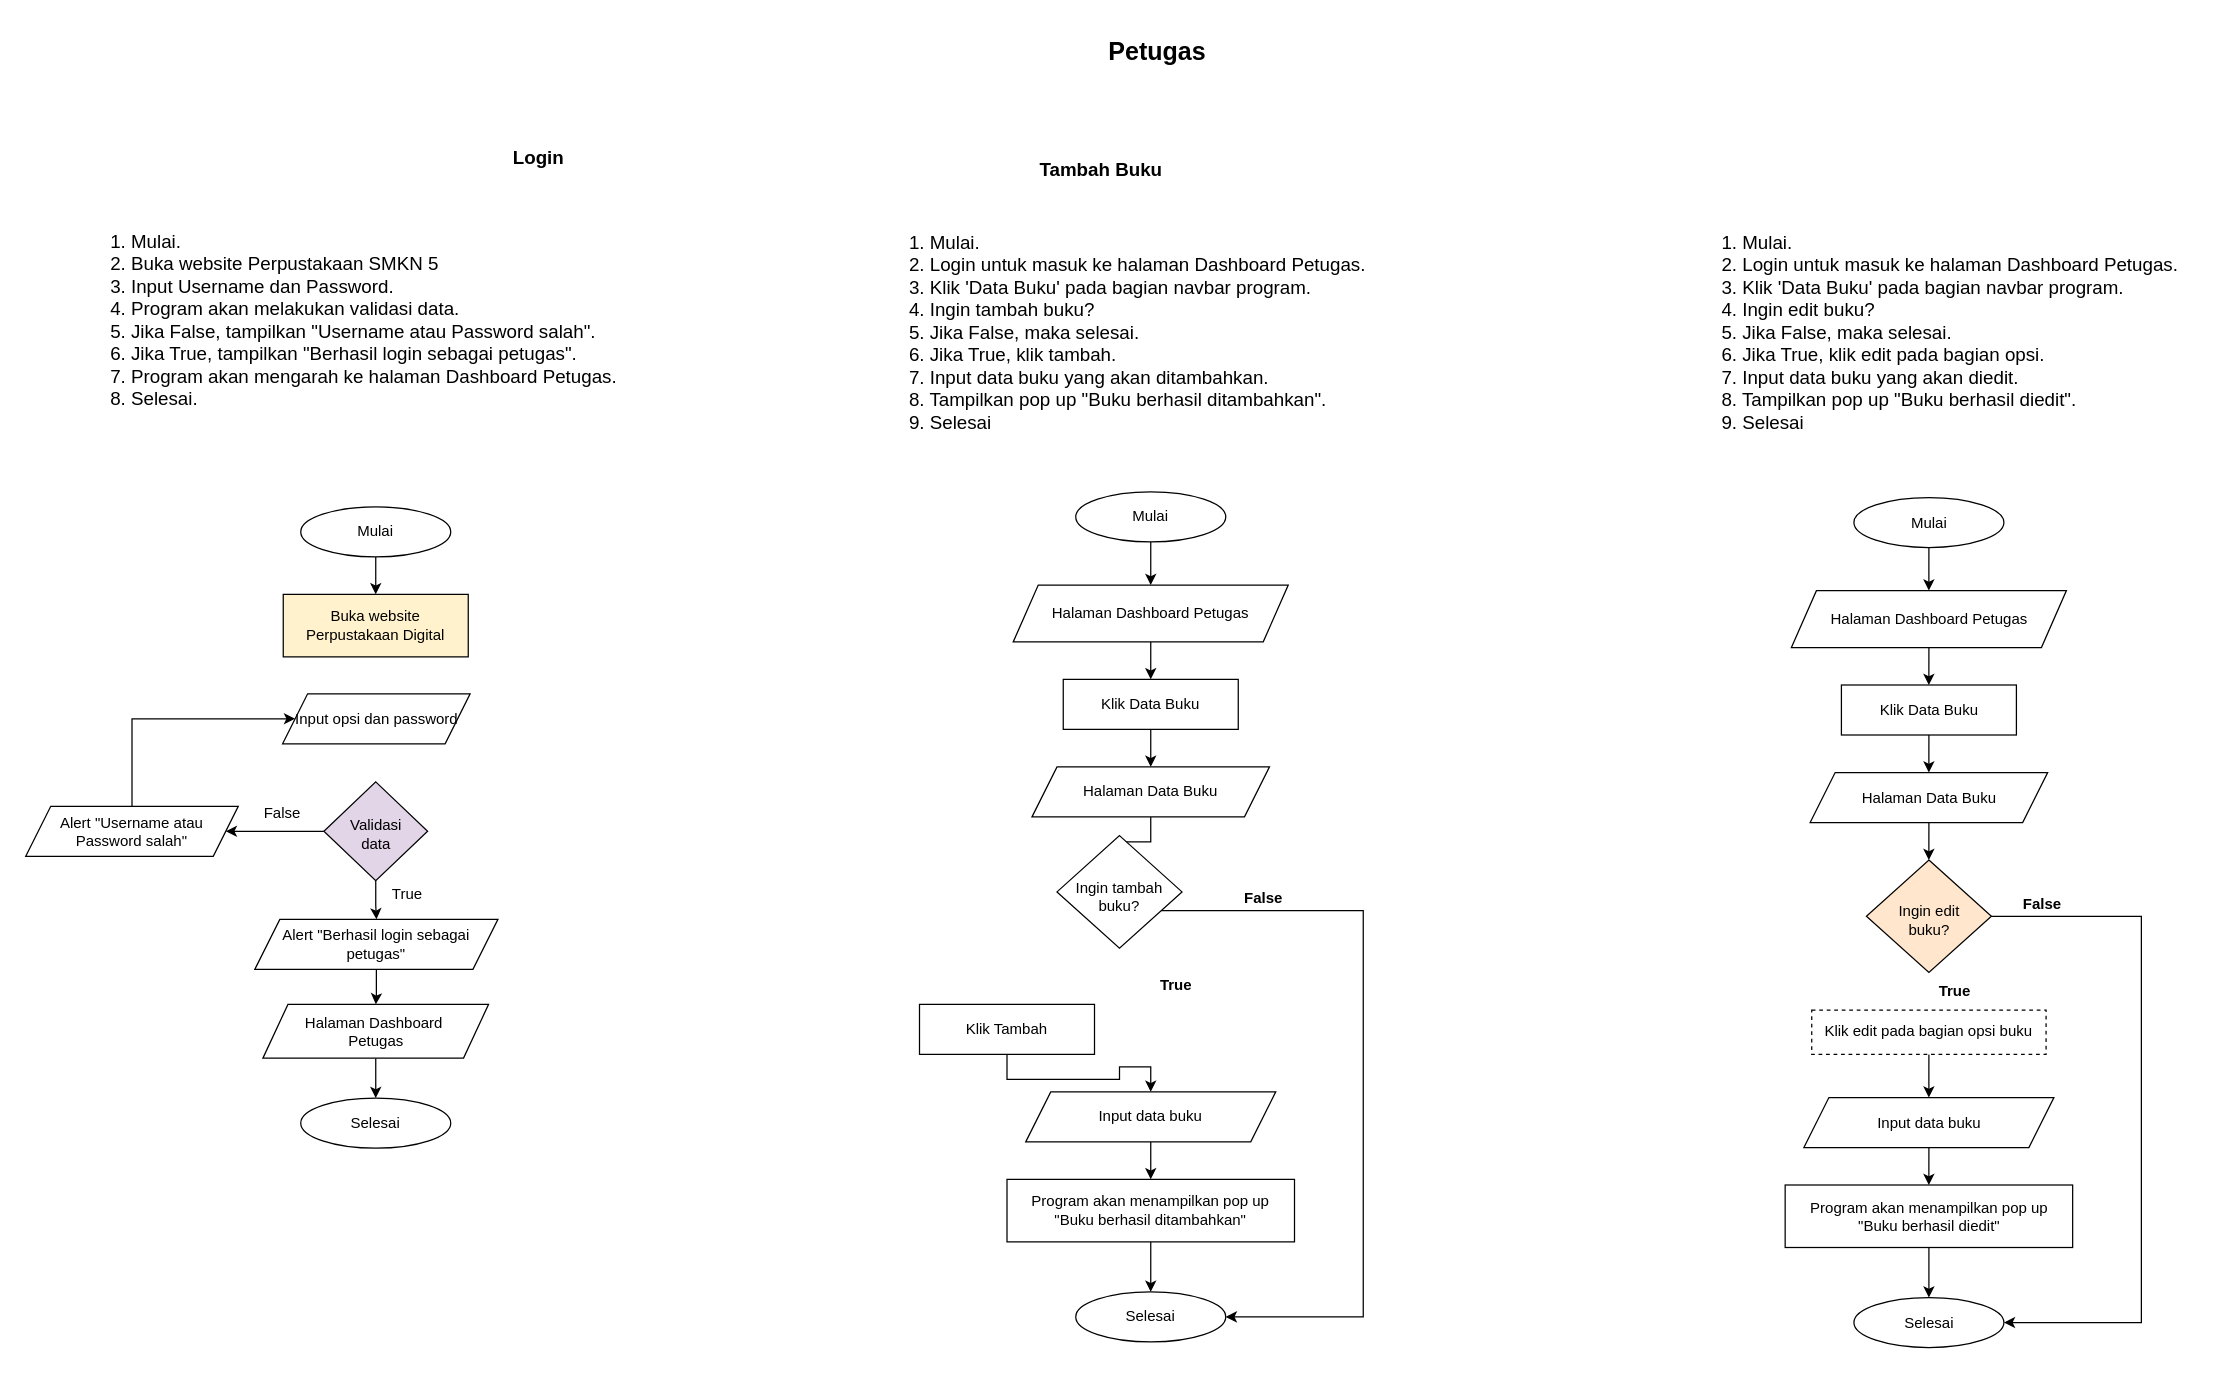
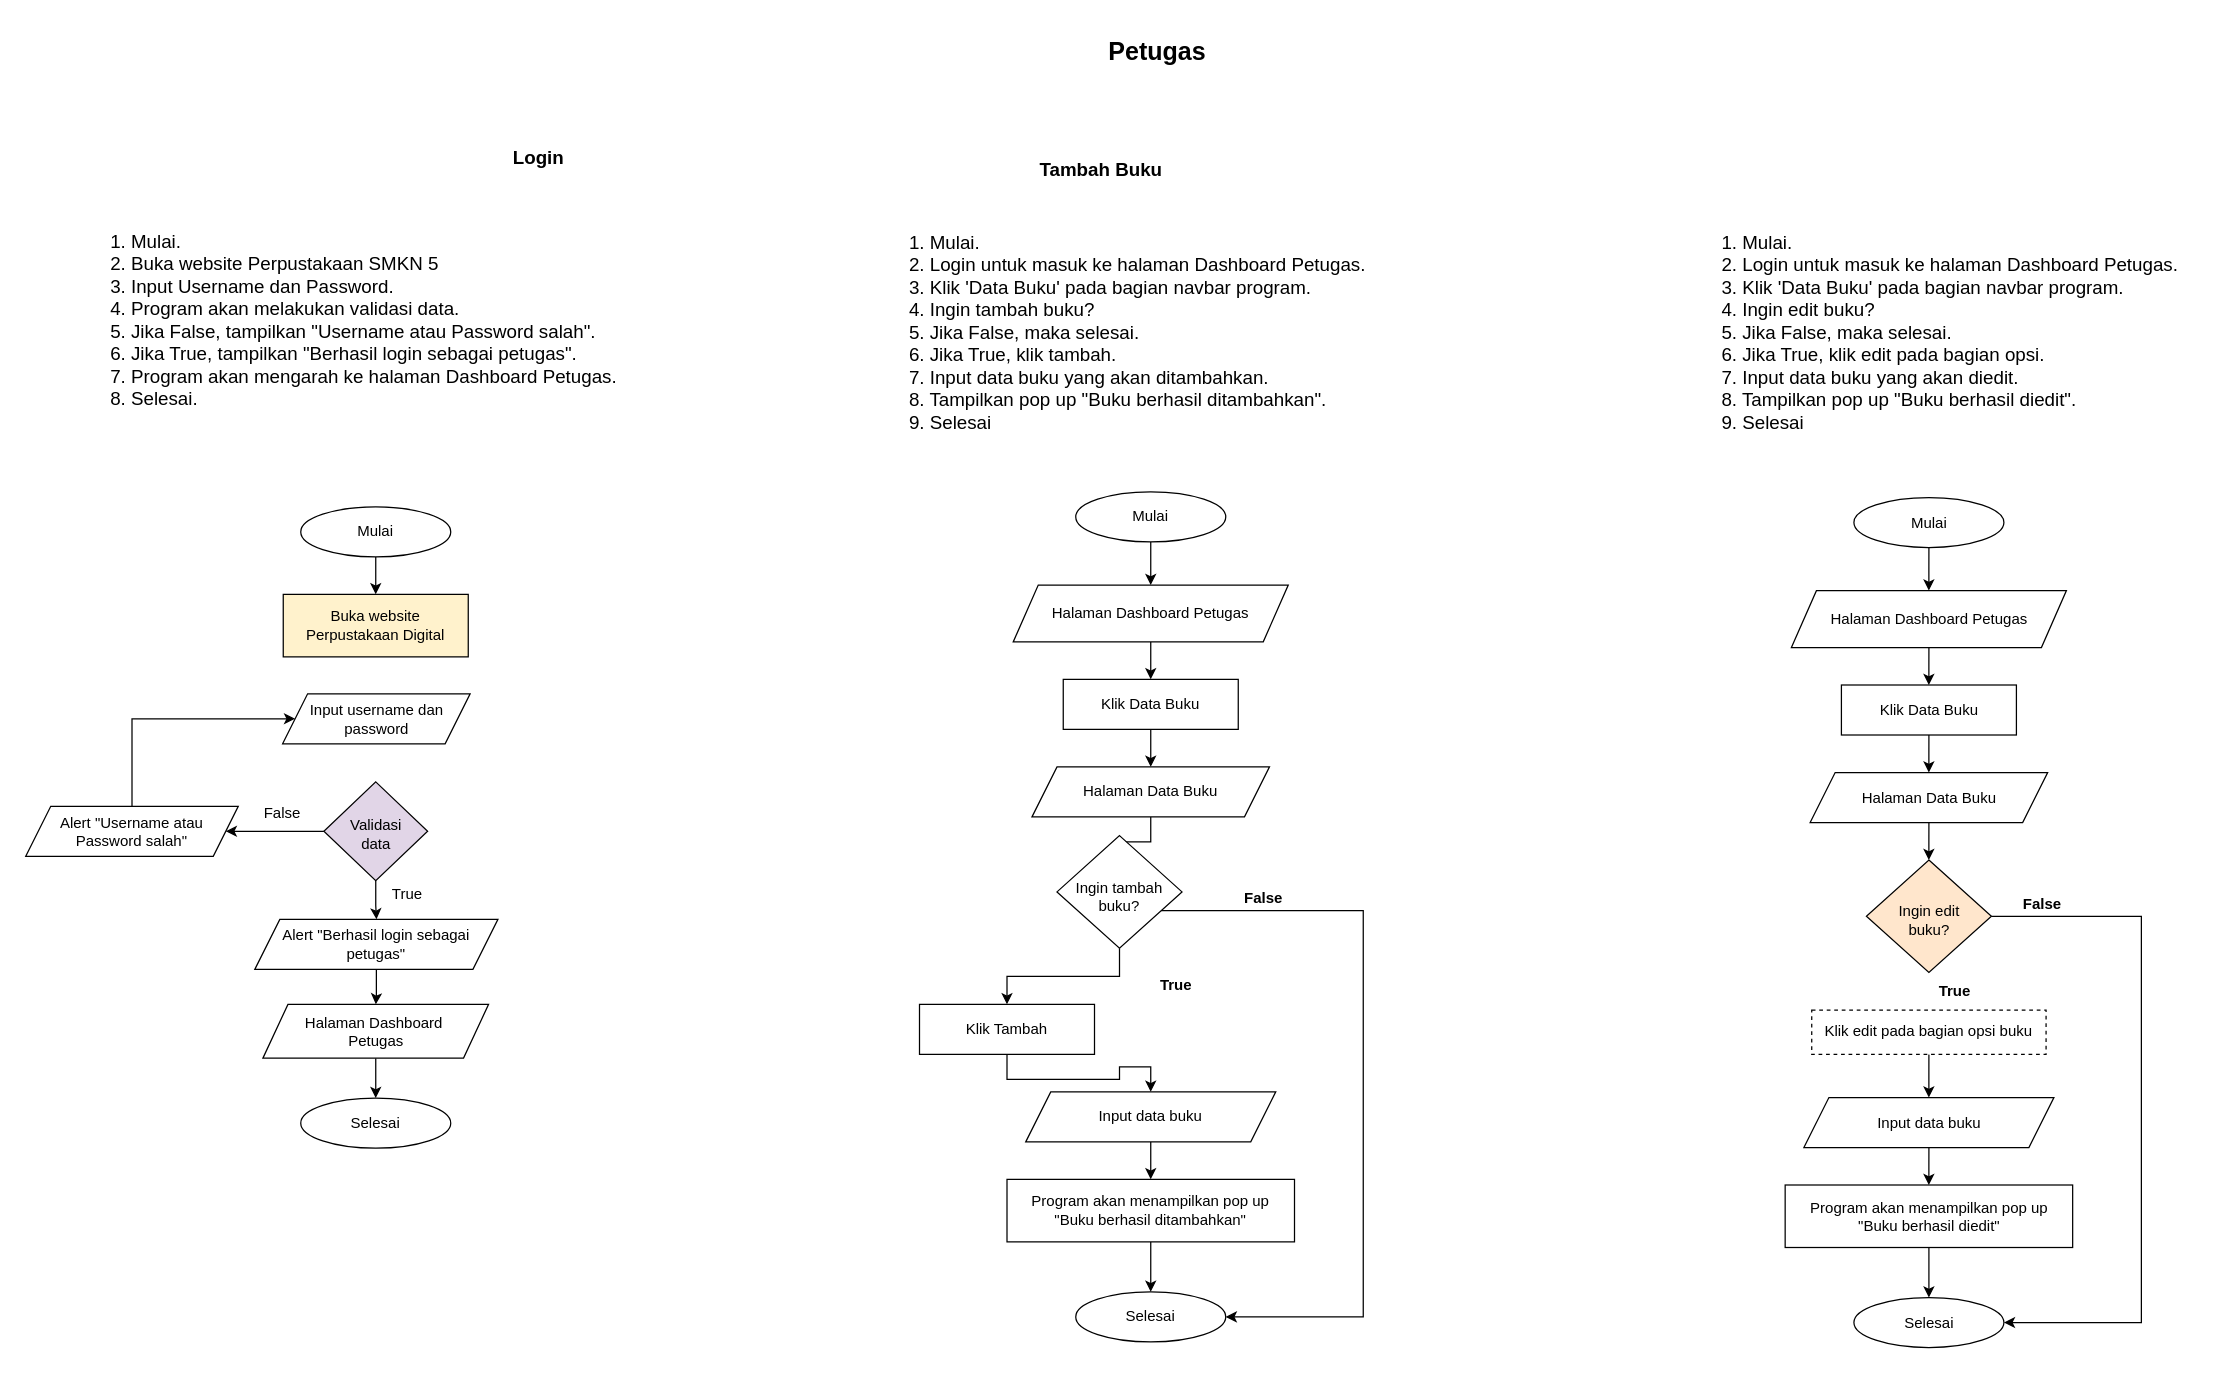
node "Input opsi dan password": label "Input opsi dan password" -> "Input username dan password"
edge "Ingin tambah buku?" -> "Klik Tambah": added
